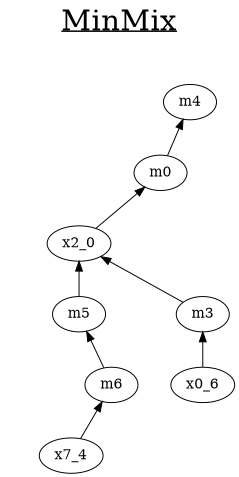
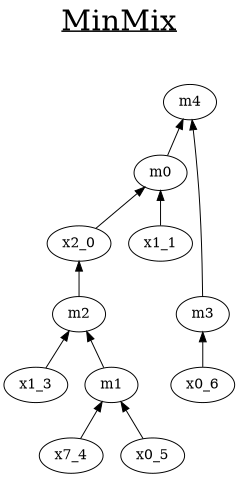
node "x1_1": added
edge "m3" -> "x2_0": now "m3" -> "m4"
node "m5": label "m5" -> "m2"
node "x1_3": added
node "m6": label "m6" -> "m1"
node "x0_5": added
